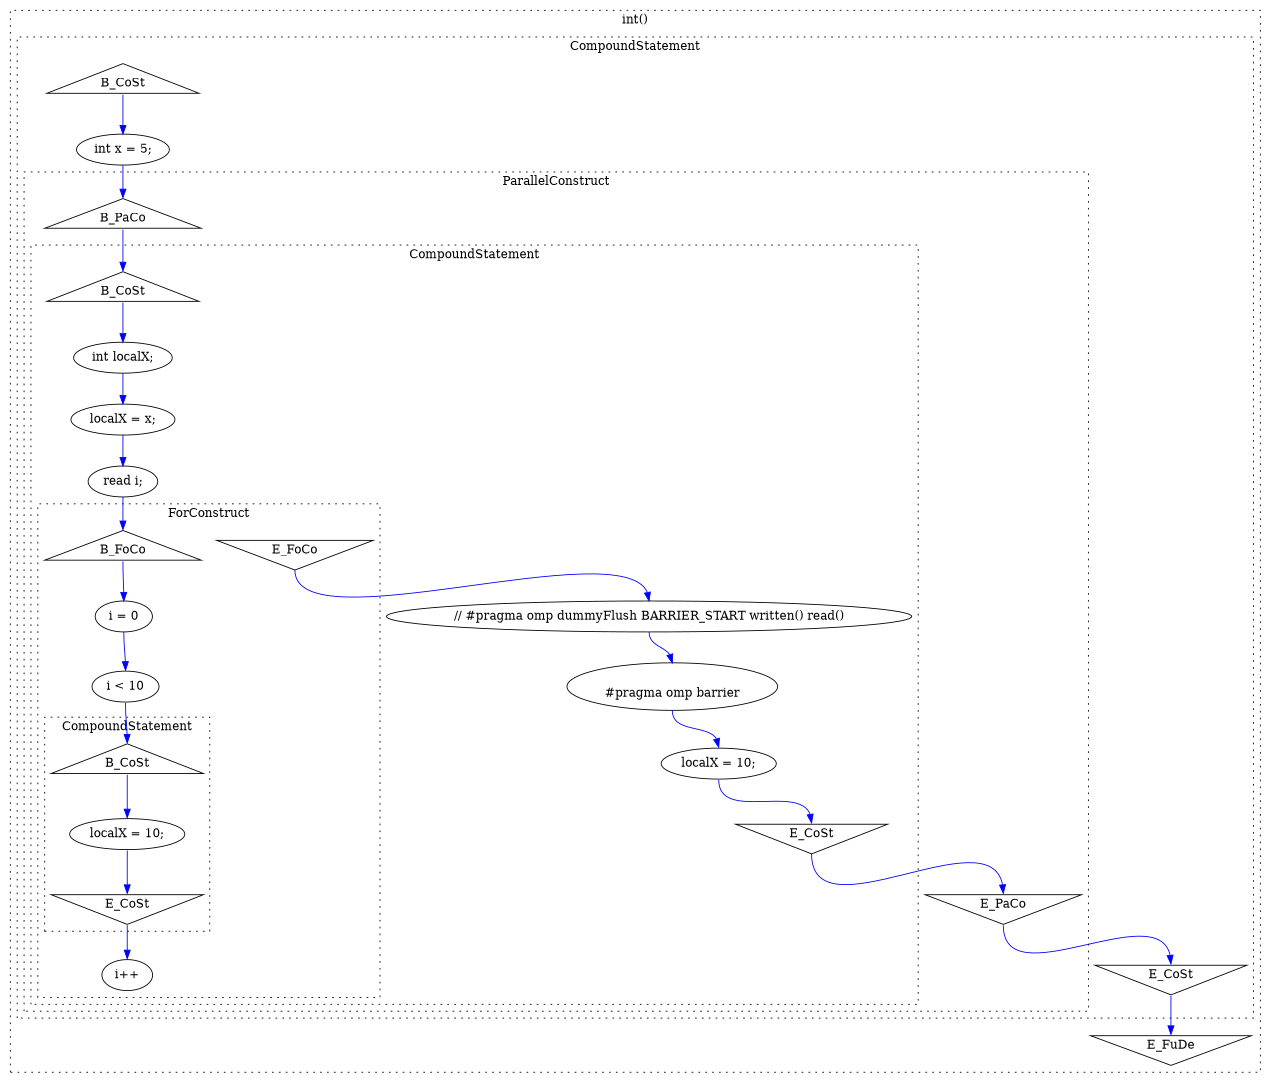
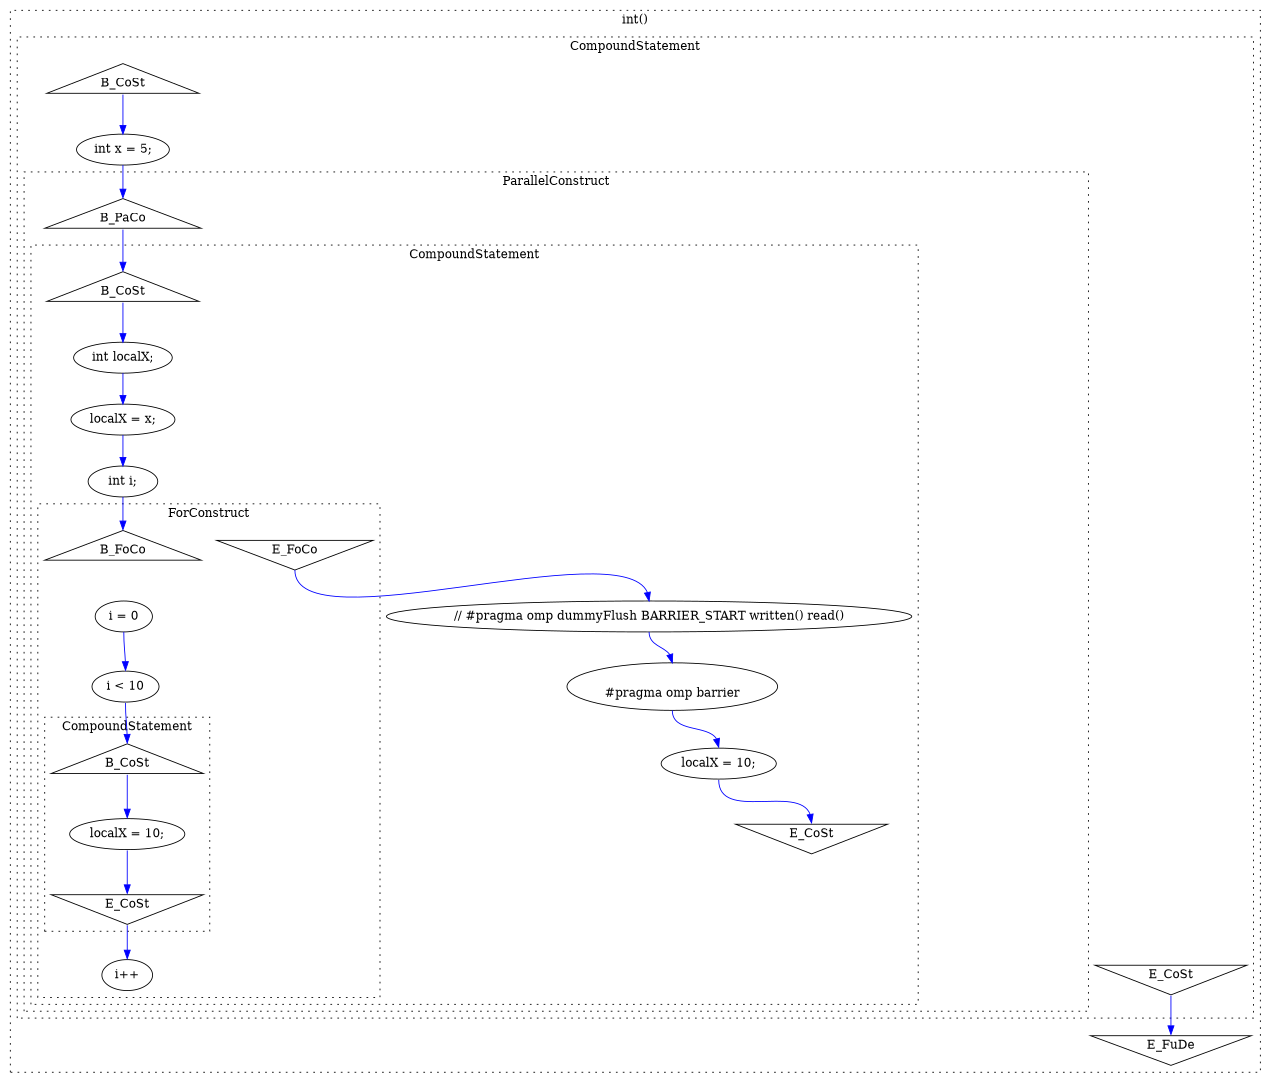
node "read i;": label "read i;" -> "int i;"
edge "B_FoCo" -> "i = 0": removed
node "E_PaCo": removed
